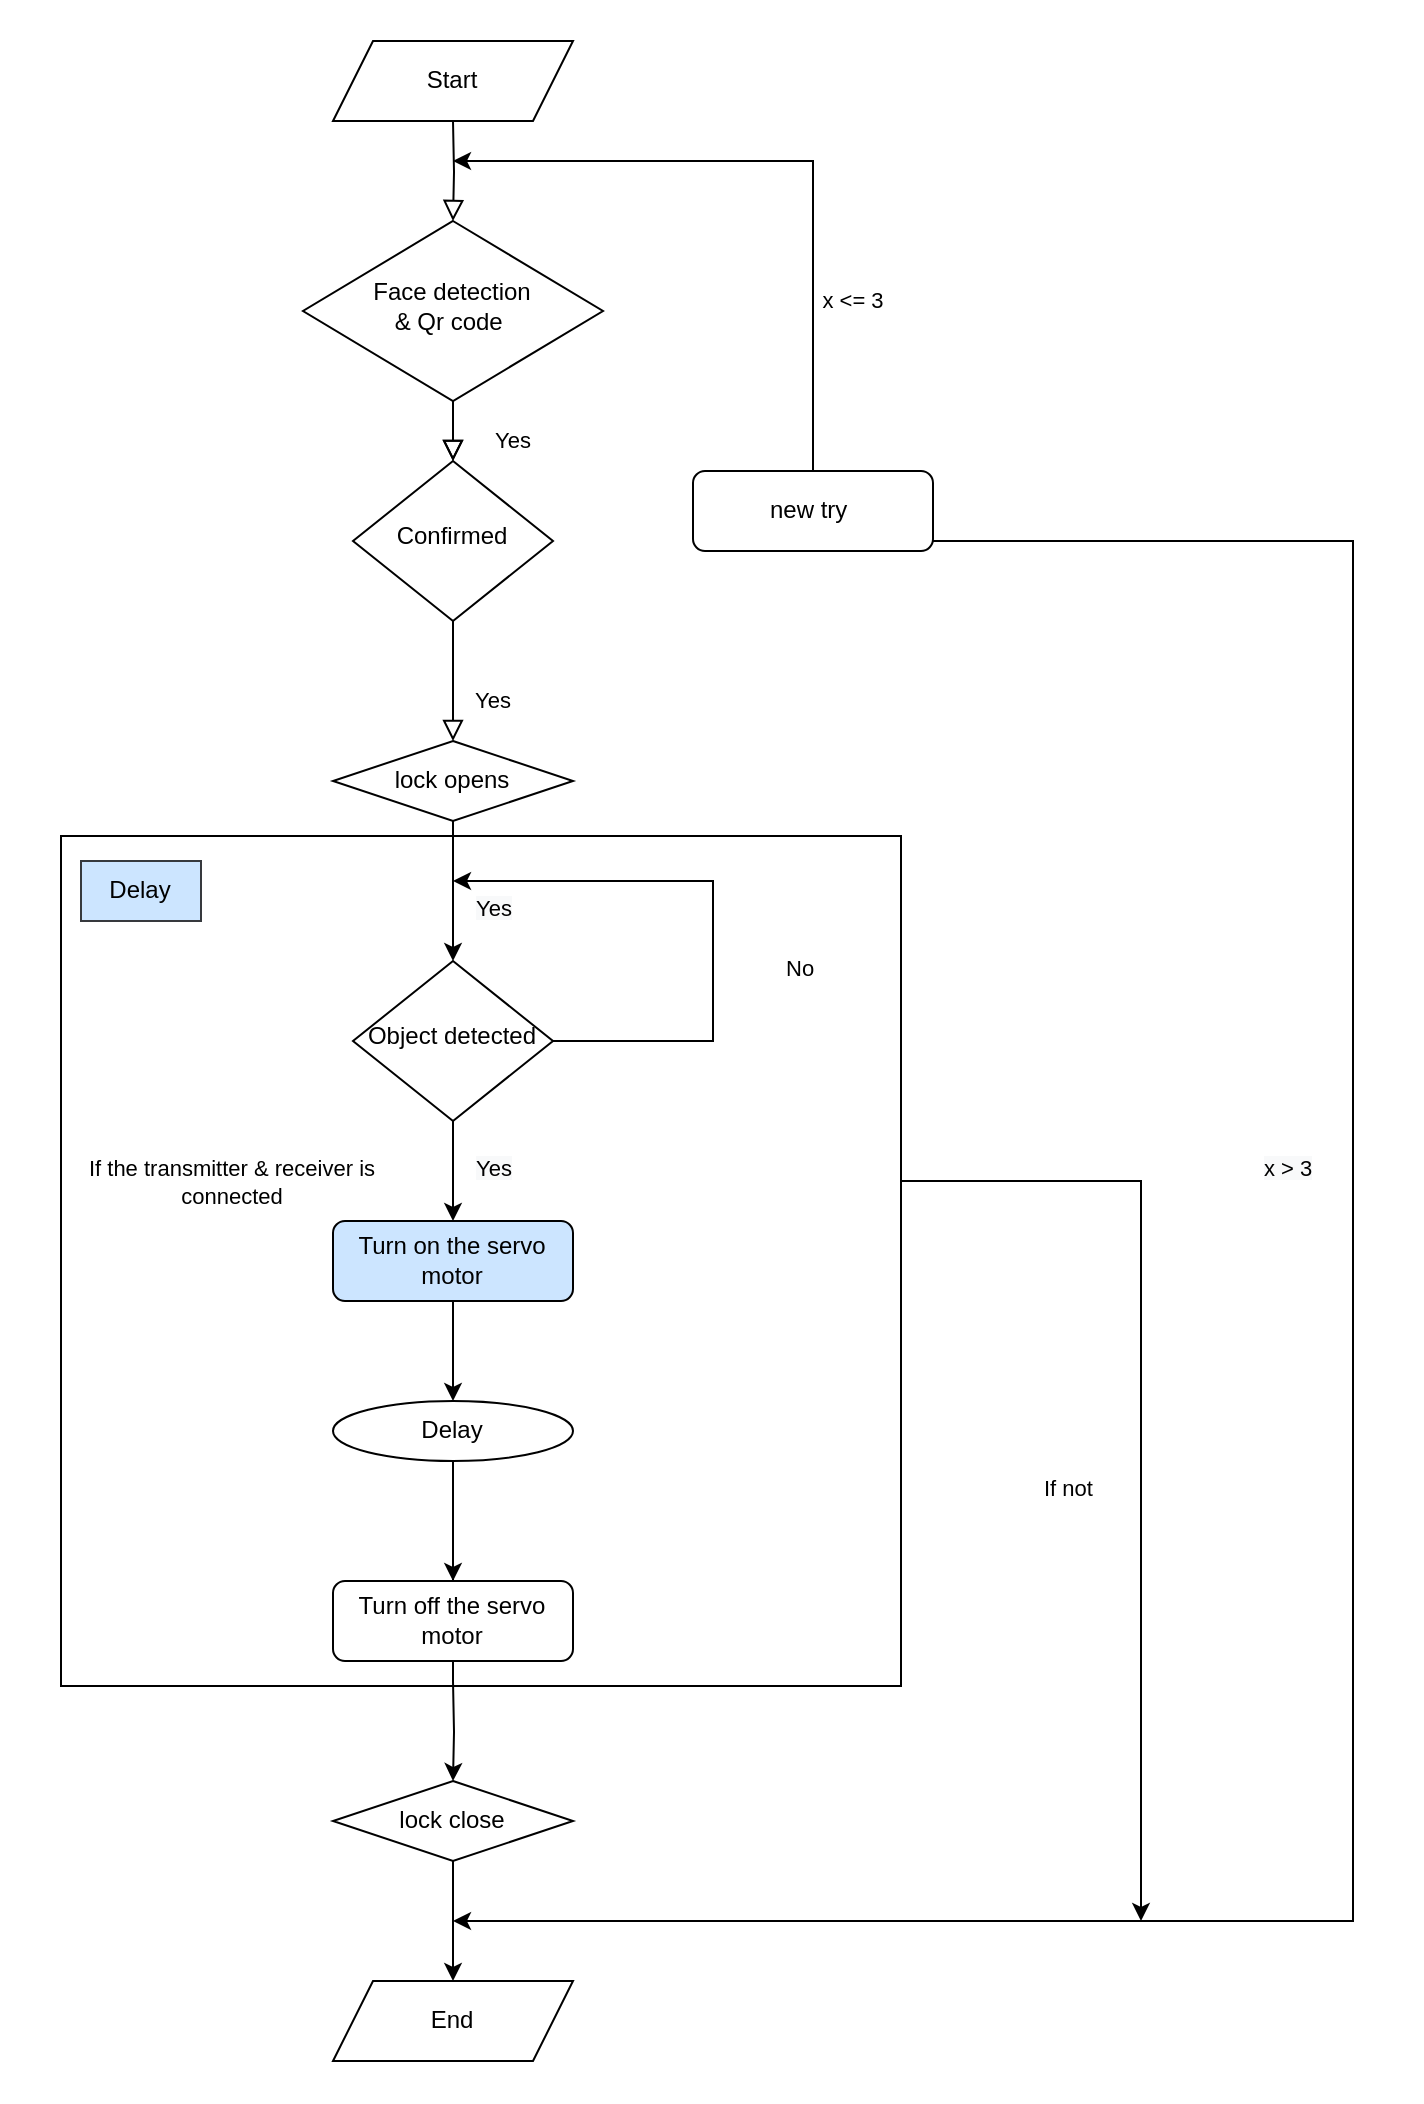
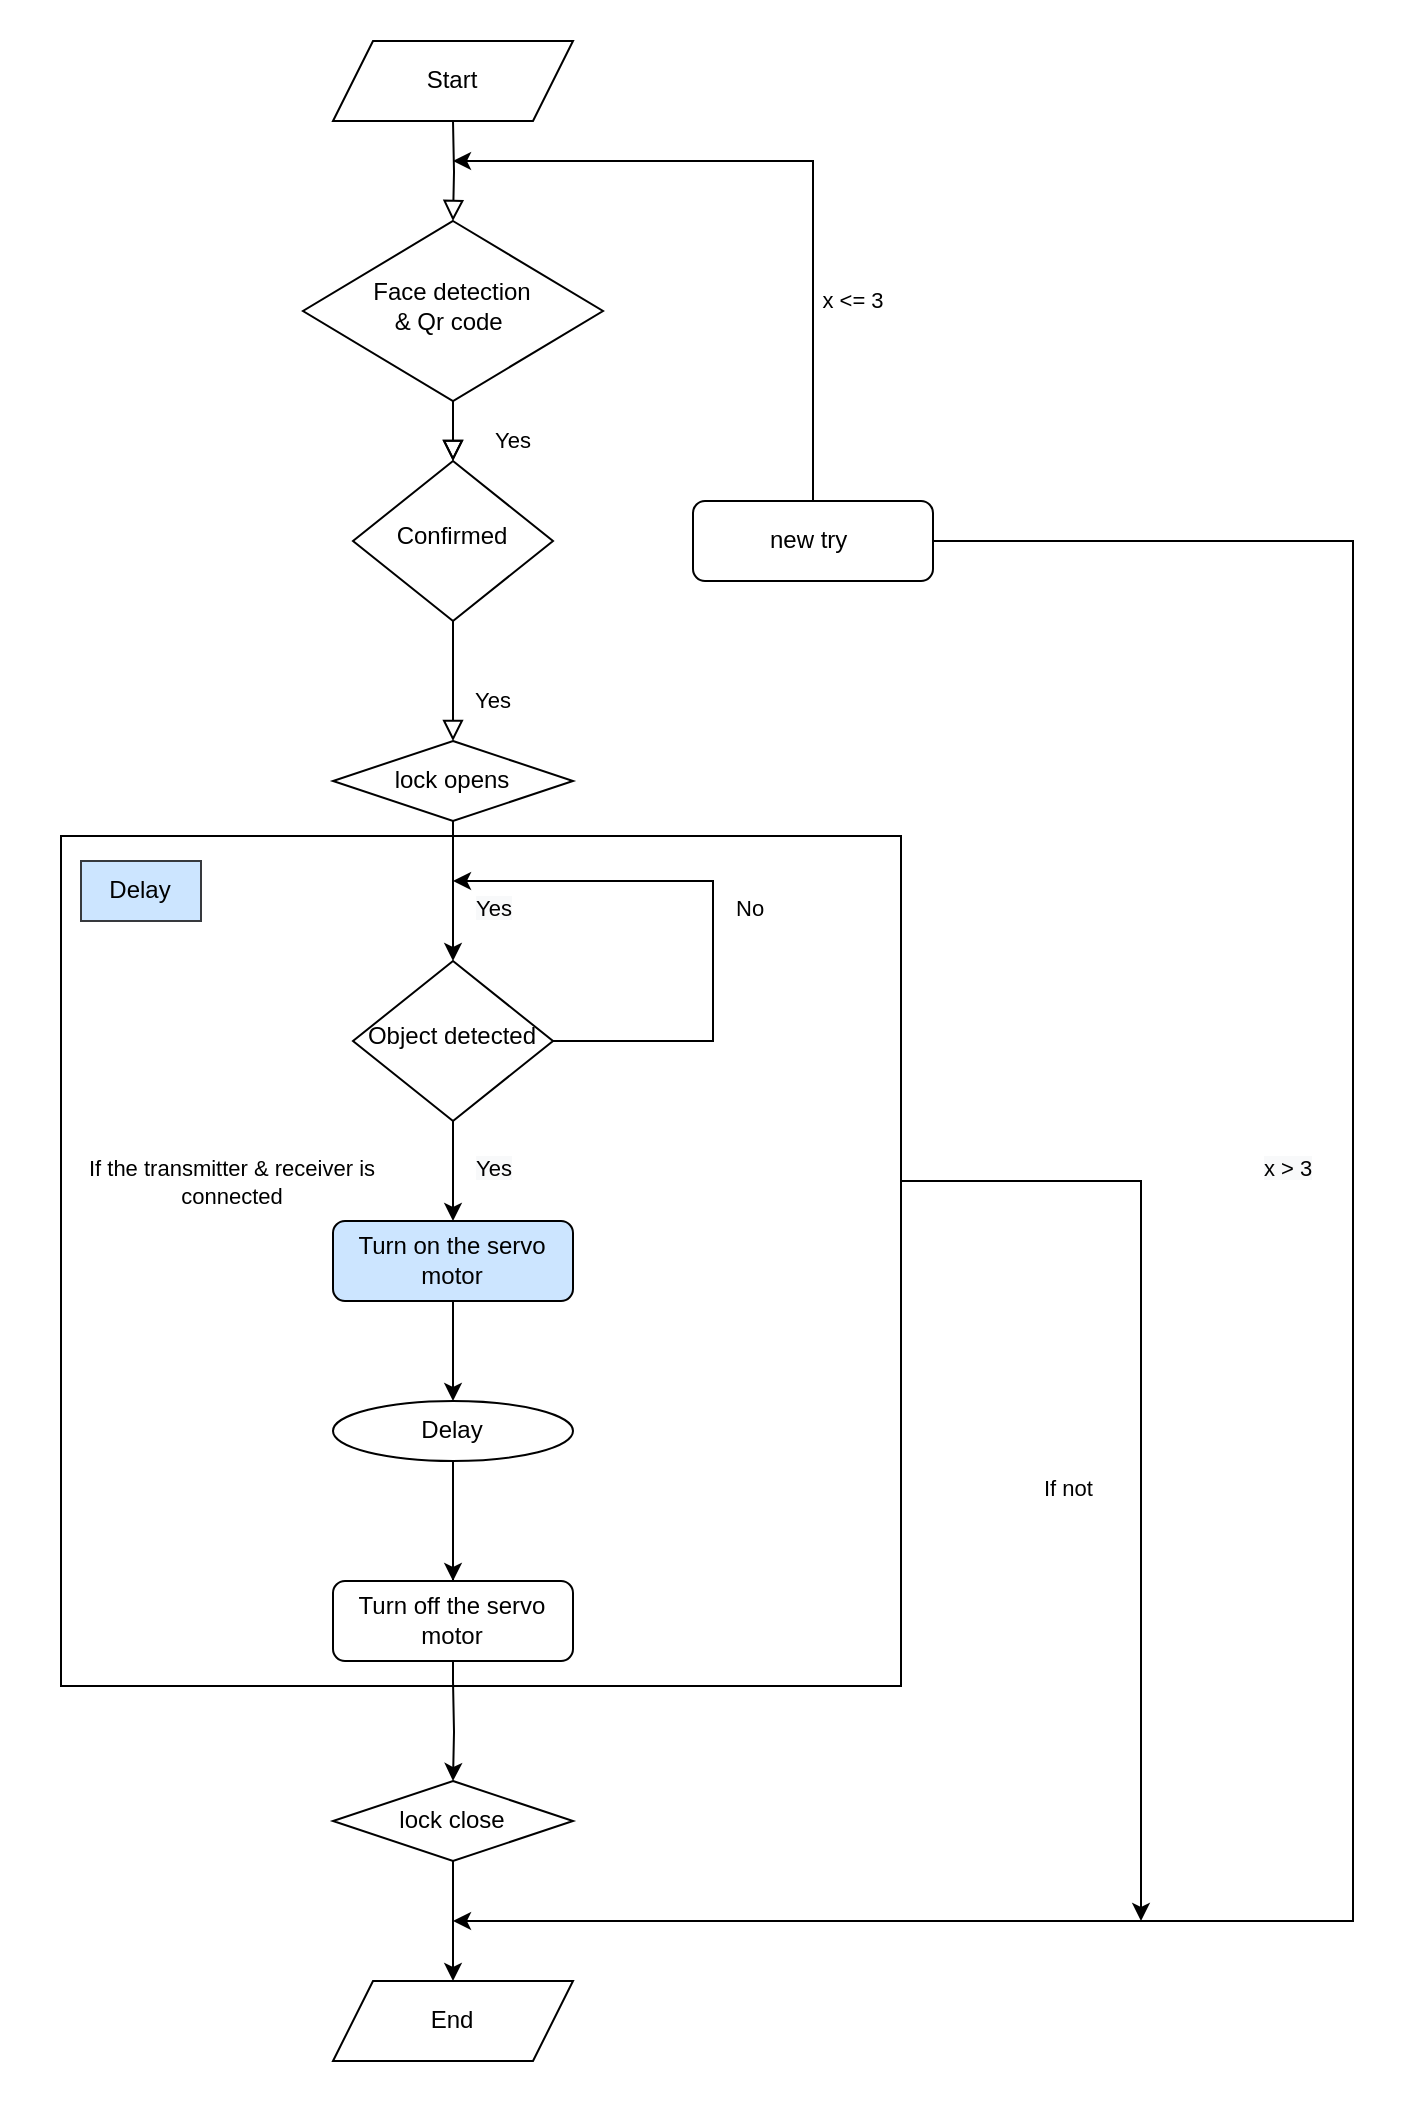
node "new try": moved (813, 511) -> (813, 541)
node "No": moved (823, 971) -> (773, 911)
